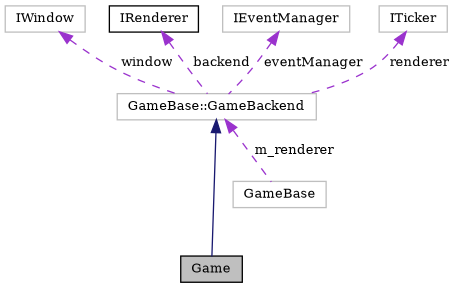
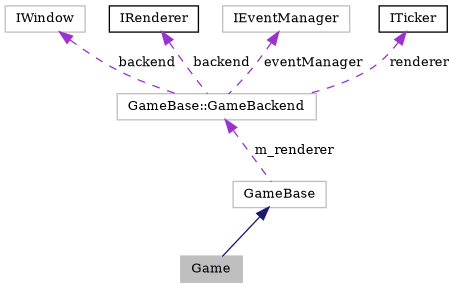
node "ITicker": color grey75 -> black
edge "GameBase::GameBackend" -> "IWindow": label " window" -> " backend"
edge "Game" -> "GameBase::GameBackend": now "Game" -> "GameBase"
node "Game": color black -> grey75
